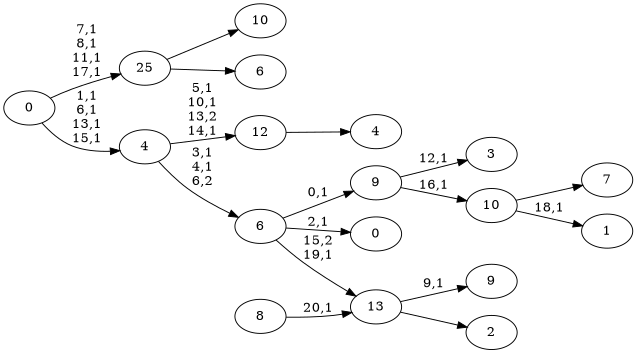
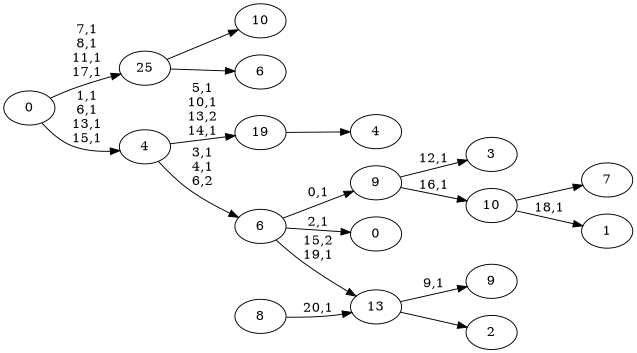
node "12": label "12" -> "19"
